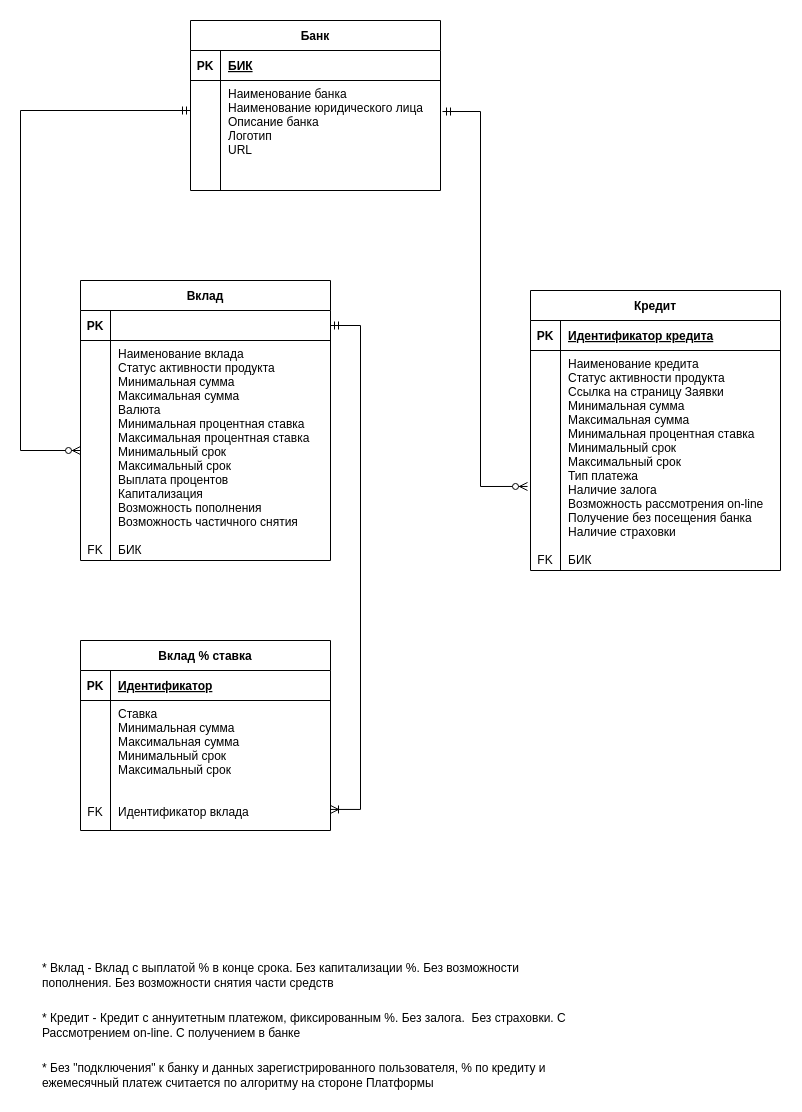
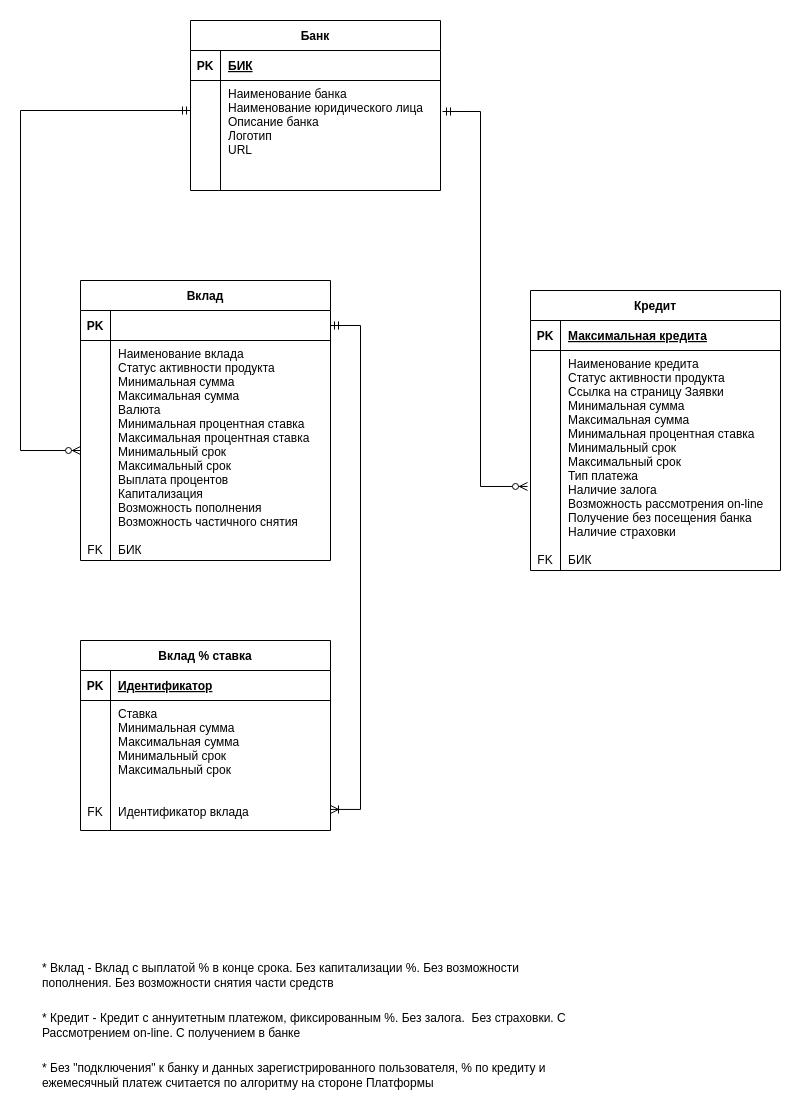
node "Идентификатор кредита": label "Идентификатор кредита" -> "Максимальная кредита"
